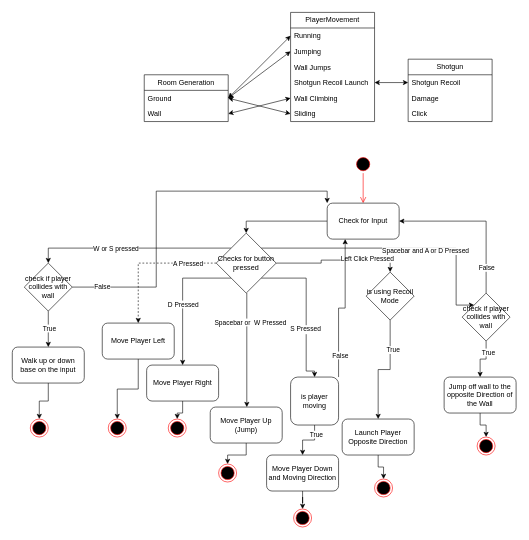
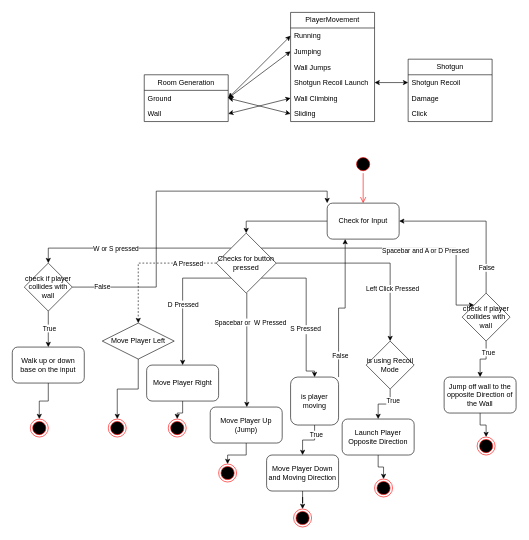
node "is using Recoil Mode": moved (390, 296) -> (390, 365)
node "Move Player Left": shape rounded rectangle -> diamond
